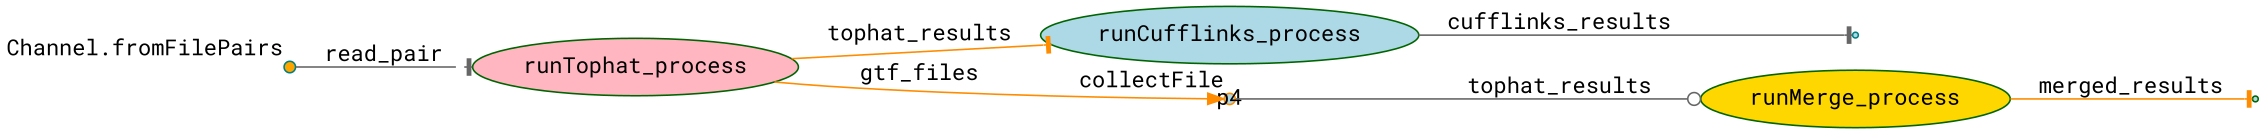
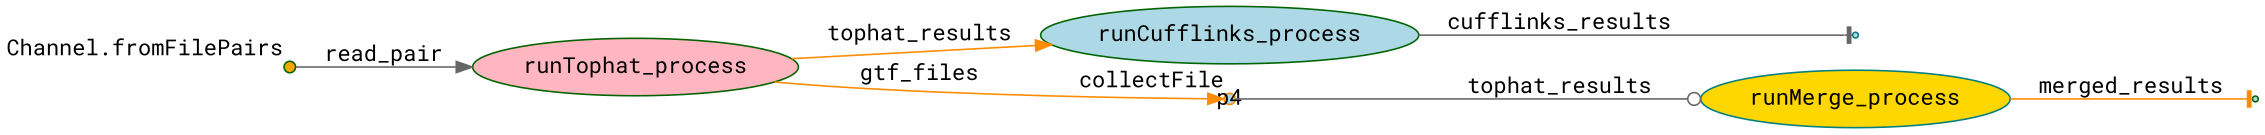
edge "runTophat_process" -> "runCufflinks_process": arrowhead tee -> normal
node "Channel.fromFilePairs": color teal -> darkgreen
edge "Channel.fromFilePairs" -> "runTophat_process": arrowhead tee -> normal
node "runMerge_process": color darkgreen -> teal
